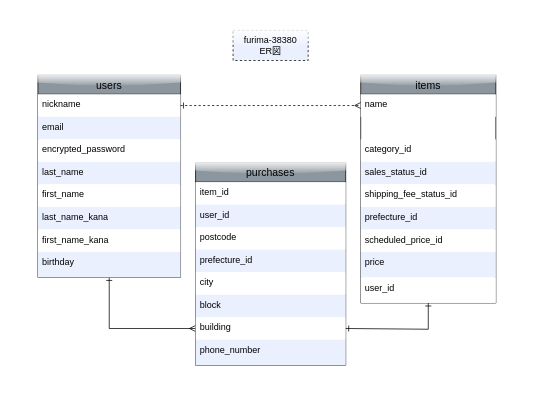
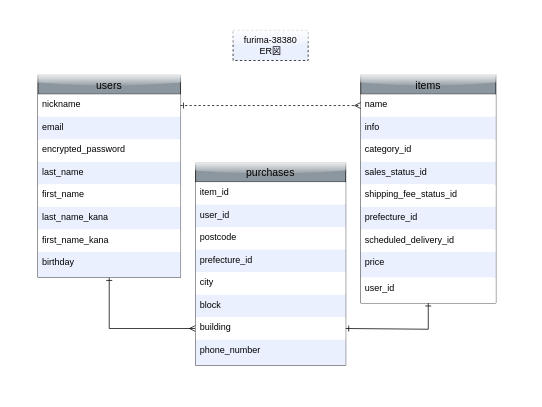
node "info": added
node "scheduled_price_id": label "scheduled_price_id" -> "scheduled_delivery_id"
